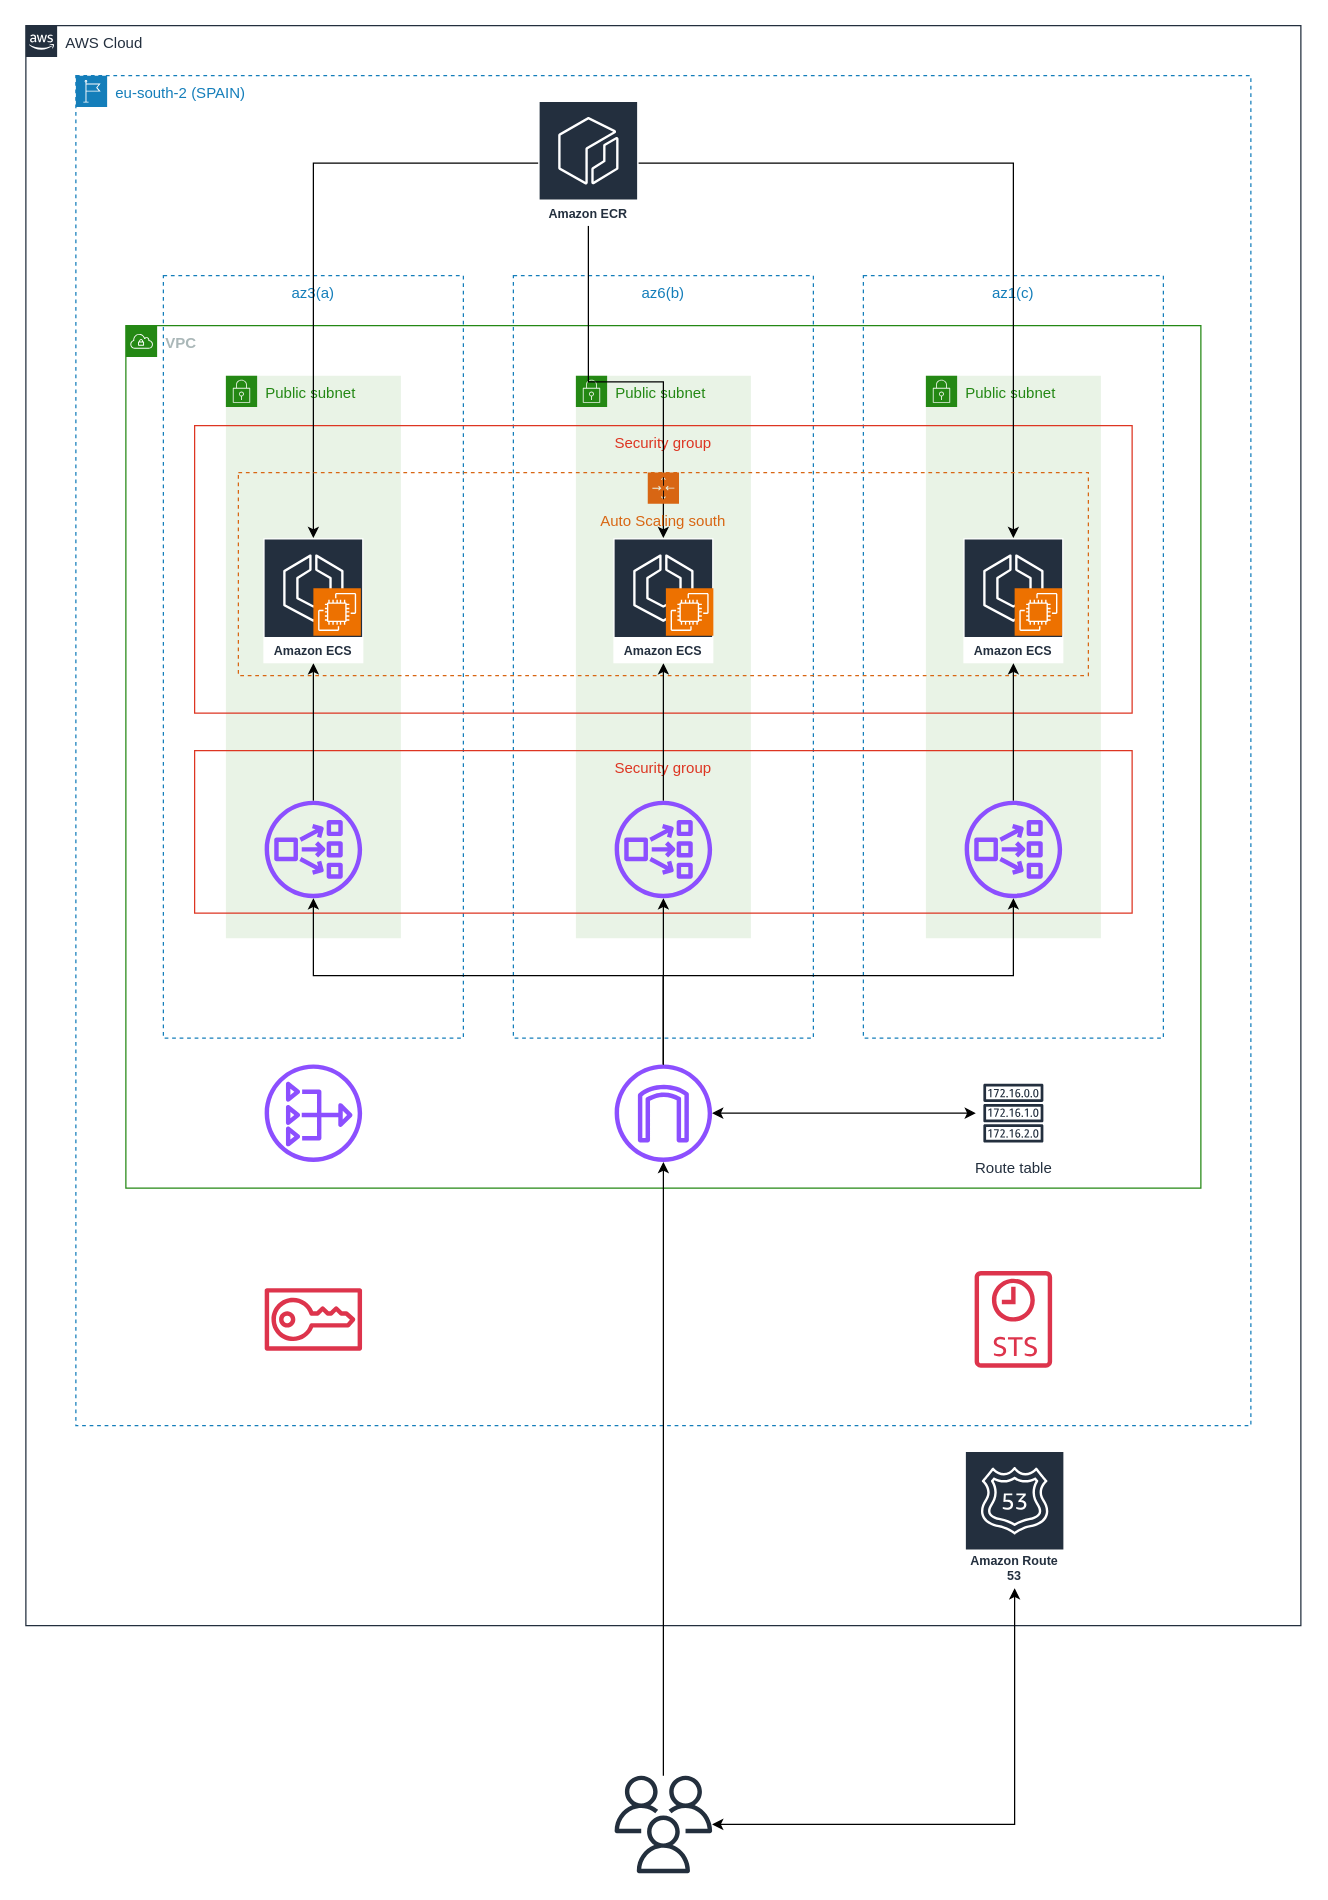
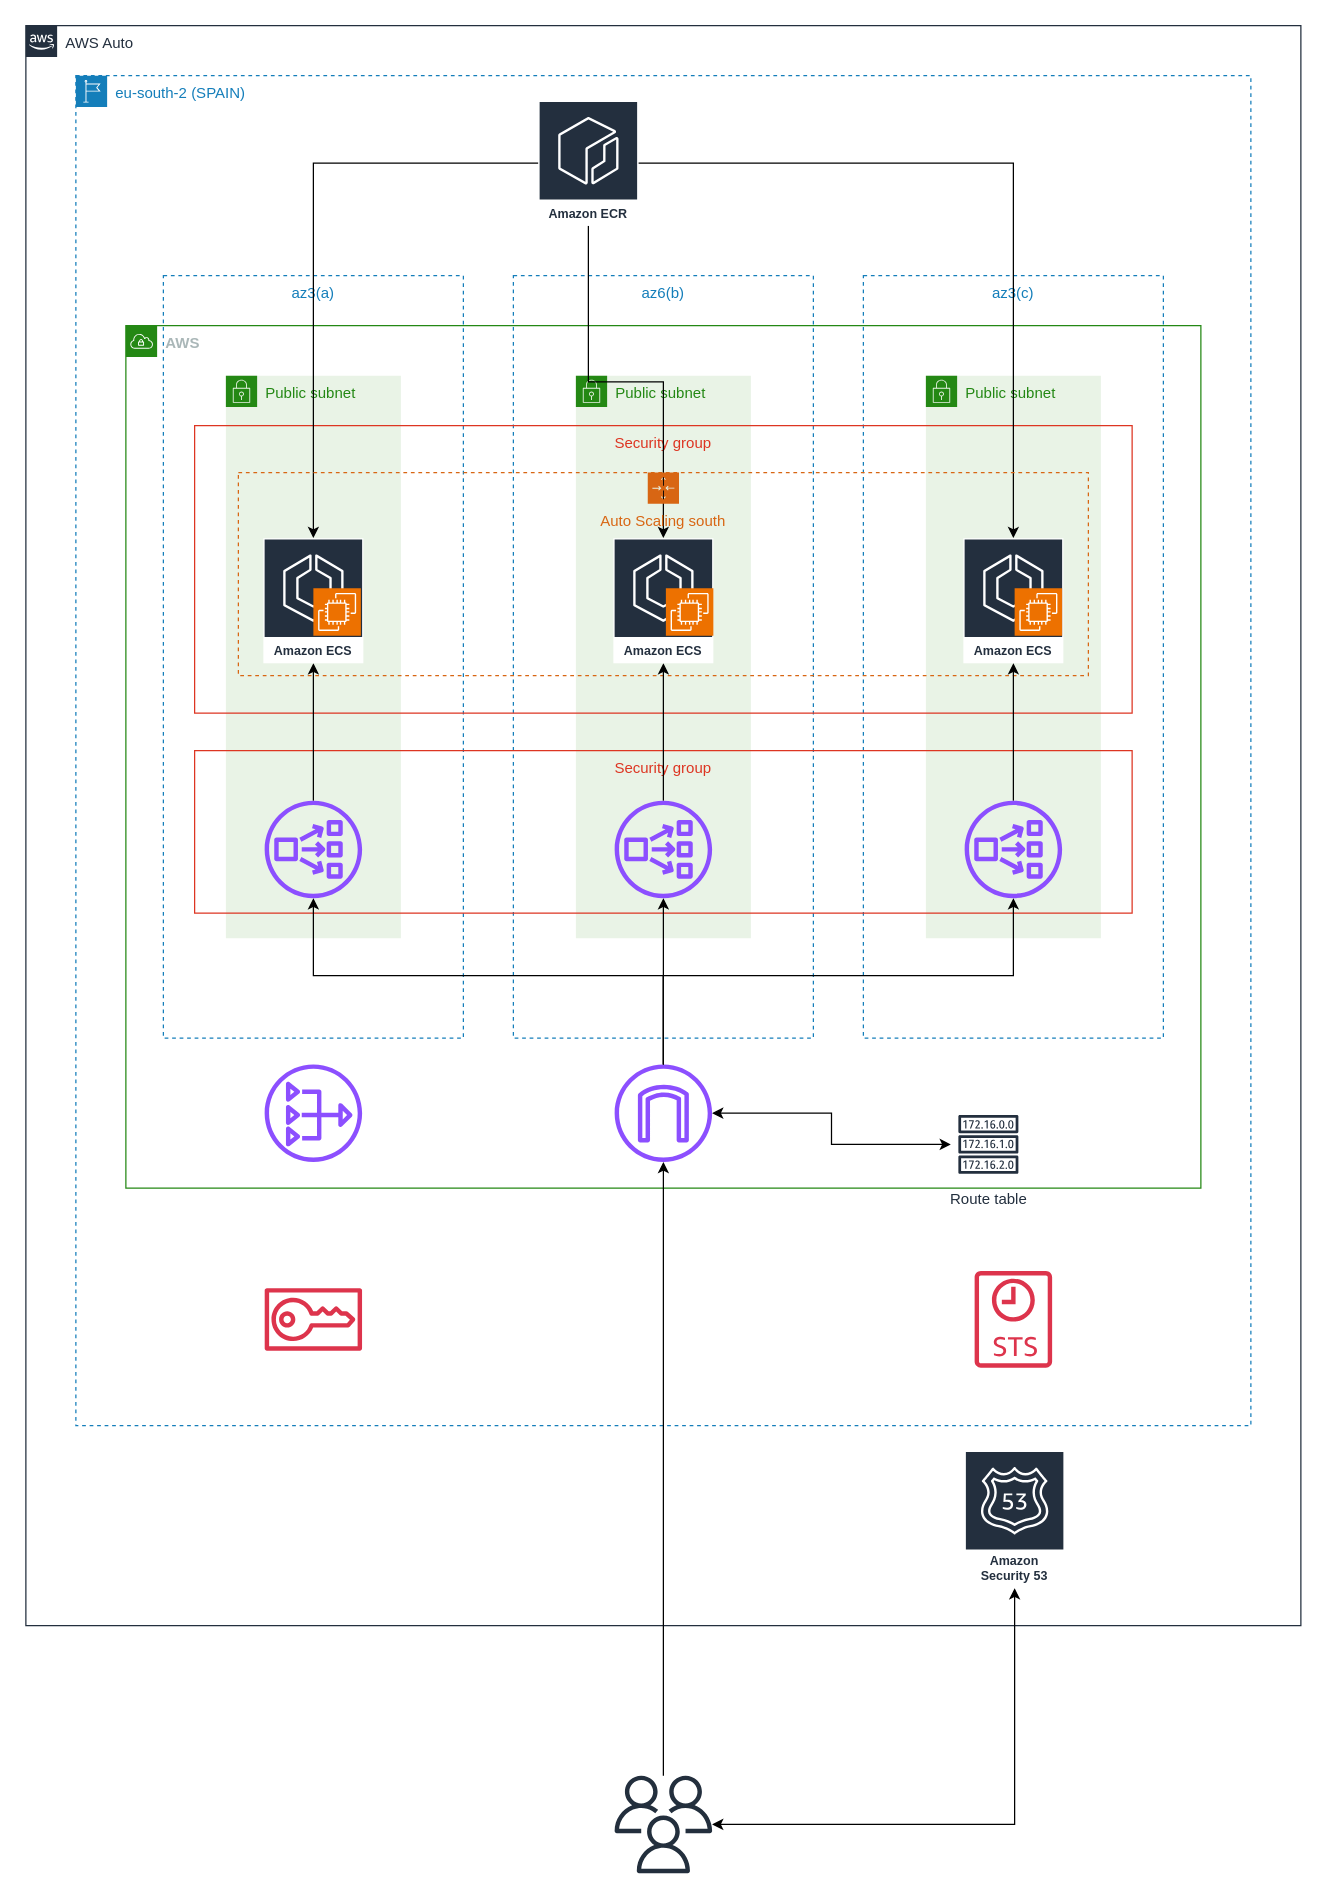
node "AWS Cloud": label "AWS Cloud" -> "AWS Auto"
node "az1(c)": label "az1(c)" -> "az3(c)"
node "VPC": label "VPC" -> "AWS"
node "Route table": moved (1013, 1113) -> (988, 1144)
node "Amazon Route 53": label "Amazon Route 53" -> "Amazon Security 53"
